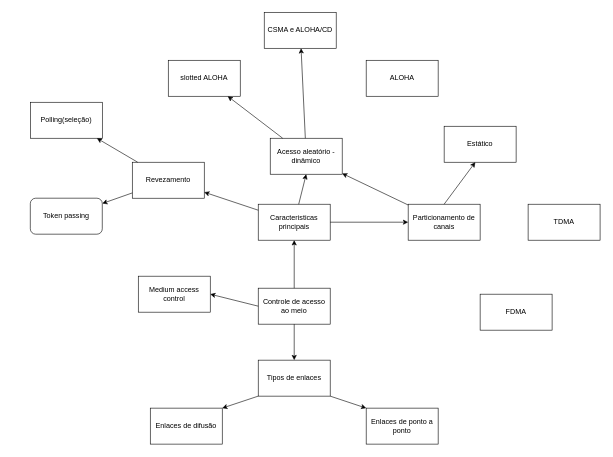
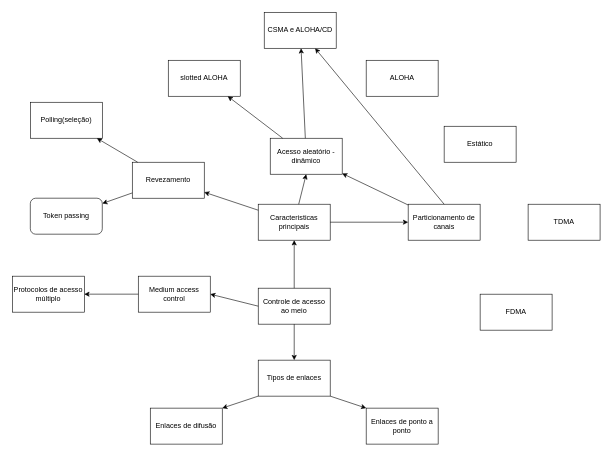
edge "Particionamento de canais" -> "Estático": now "Particionamento de canais" -> "CSMA e ALOHA/CD"
node "Protocolos de acesso múltiplo": added
edge "Medium access control" -> "Protocolos de acesso múltiplo": added
